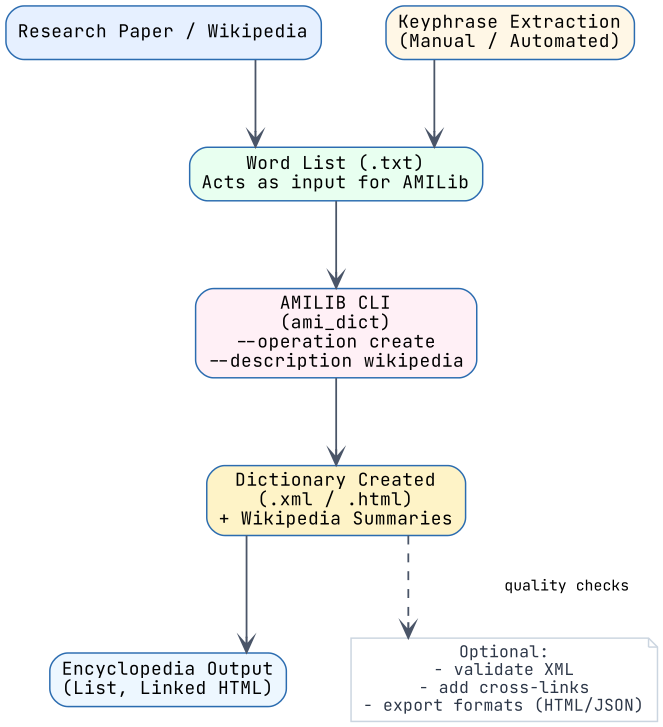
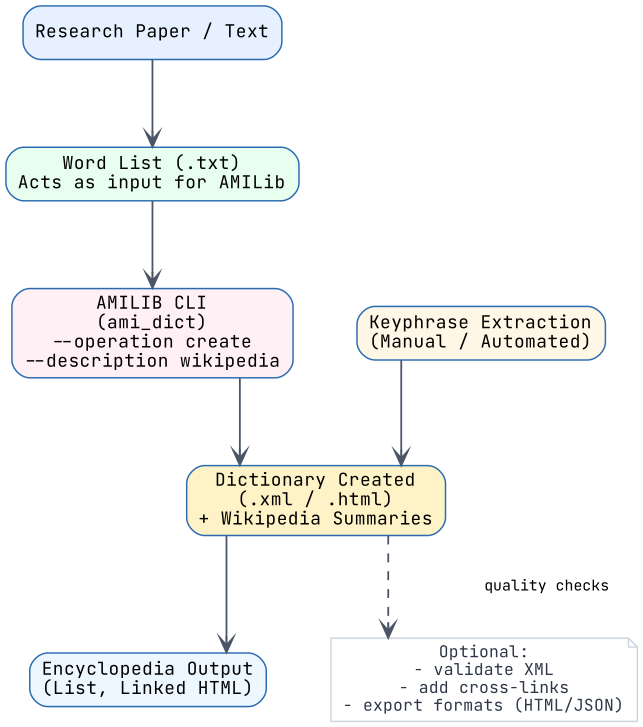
node "Research Paper / Wikipedia": label "Research Paper / Wikipedia" -> "Research Paper / Text"
edge "Keyphrase Extraction (Manual / Automated)" -> "Word List (.txt) Acts as input for AMILib": now "Keyphrase Extraction (Manual / Automated)" -> "Dictionary Created (.xml / .html) + Wikipedia Summaries"
